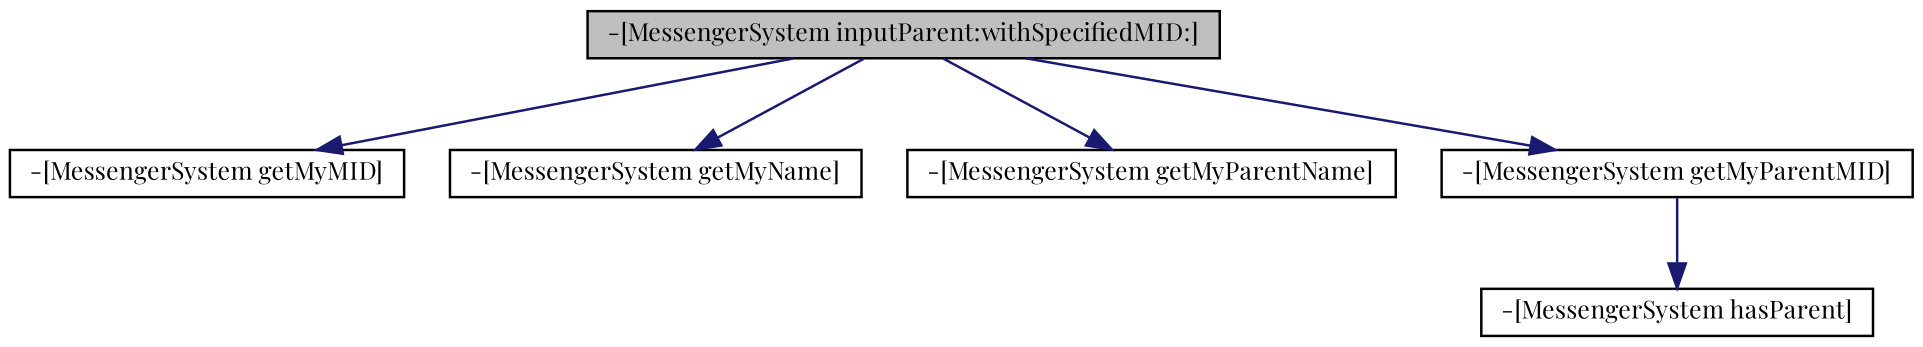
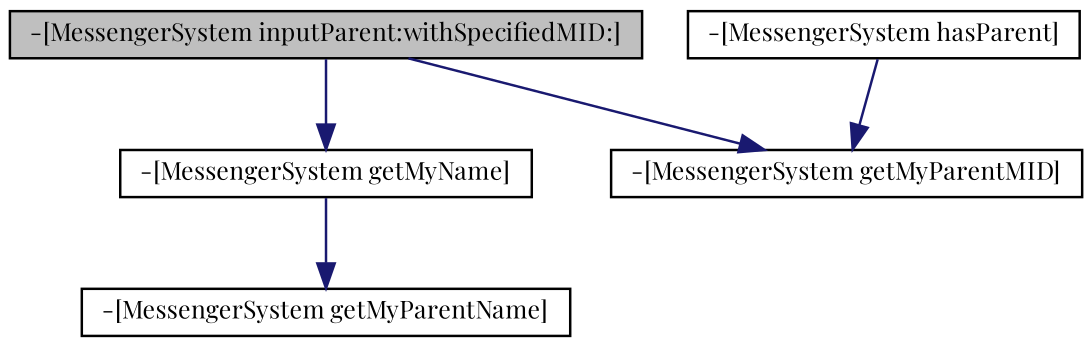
edge "-[MessengerSystem inputParent:withSpecifiedMID:]" -> "-[MessengerSystem getMyParentName]": now "-[MessengerSystem getMyName]" -> "-[MessengerSystem getMyParentName]"
node "-[MessengerSystem getMyMID]": removed
edge "-[MessengerSystem getMyParentMID]" -> "-[MessengerSystem hasParent]": reversed
